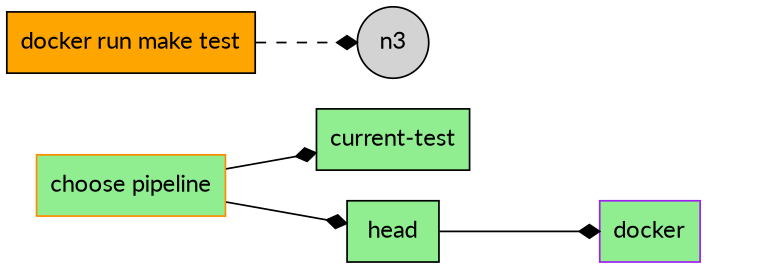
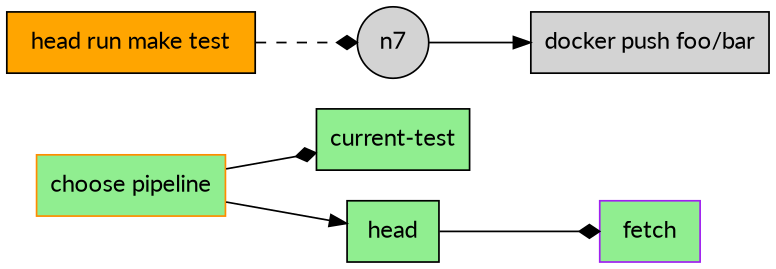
node "docker run make test": label "docker run make test" -> "head run make test"
node "n3": label "n3" -> "n7"
node "docker push foo/bar": added
edge "choose pipeline" -> "head": arrowhead diamond -> normal
node "docker": label "docker" -> "fetch"
